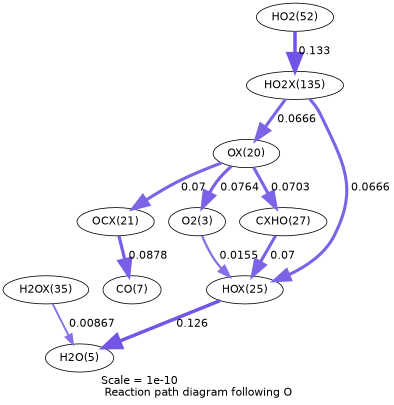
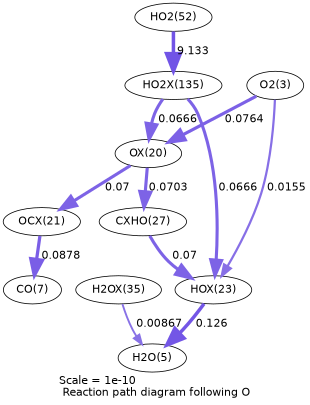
edge "HO2(52)" -> "HO2X(135)": label " 0.133" -> " 9.133"
edge "OX(20)" -> "O2(3)": reversed
node "HOX(25)": label "HOX(25)" -> "HOX(23)"
